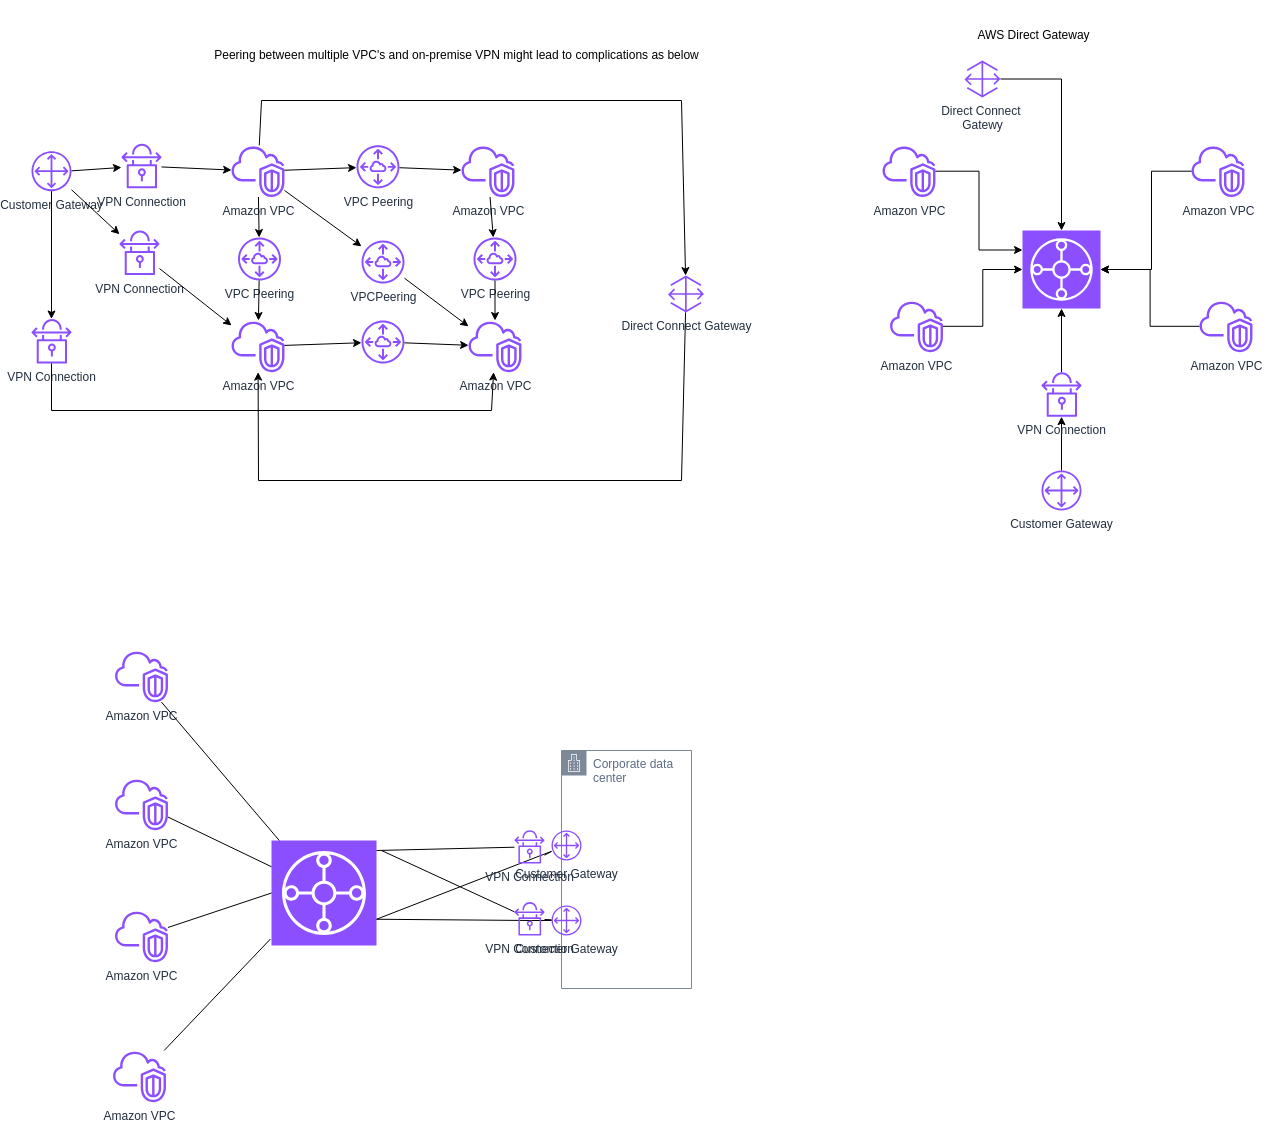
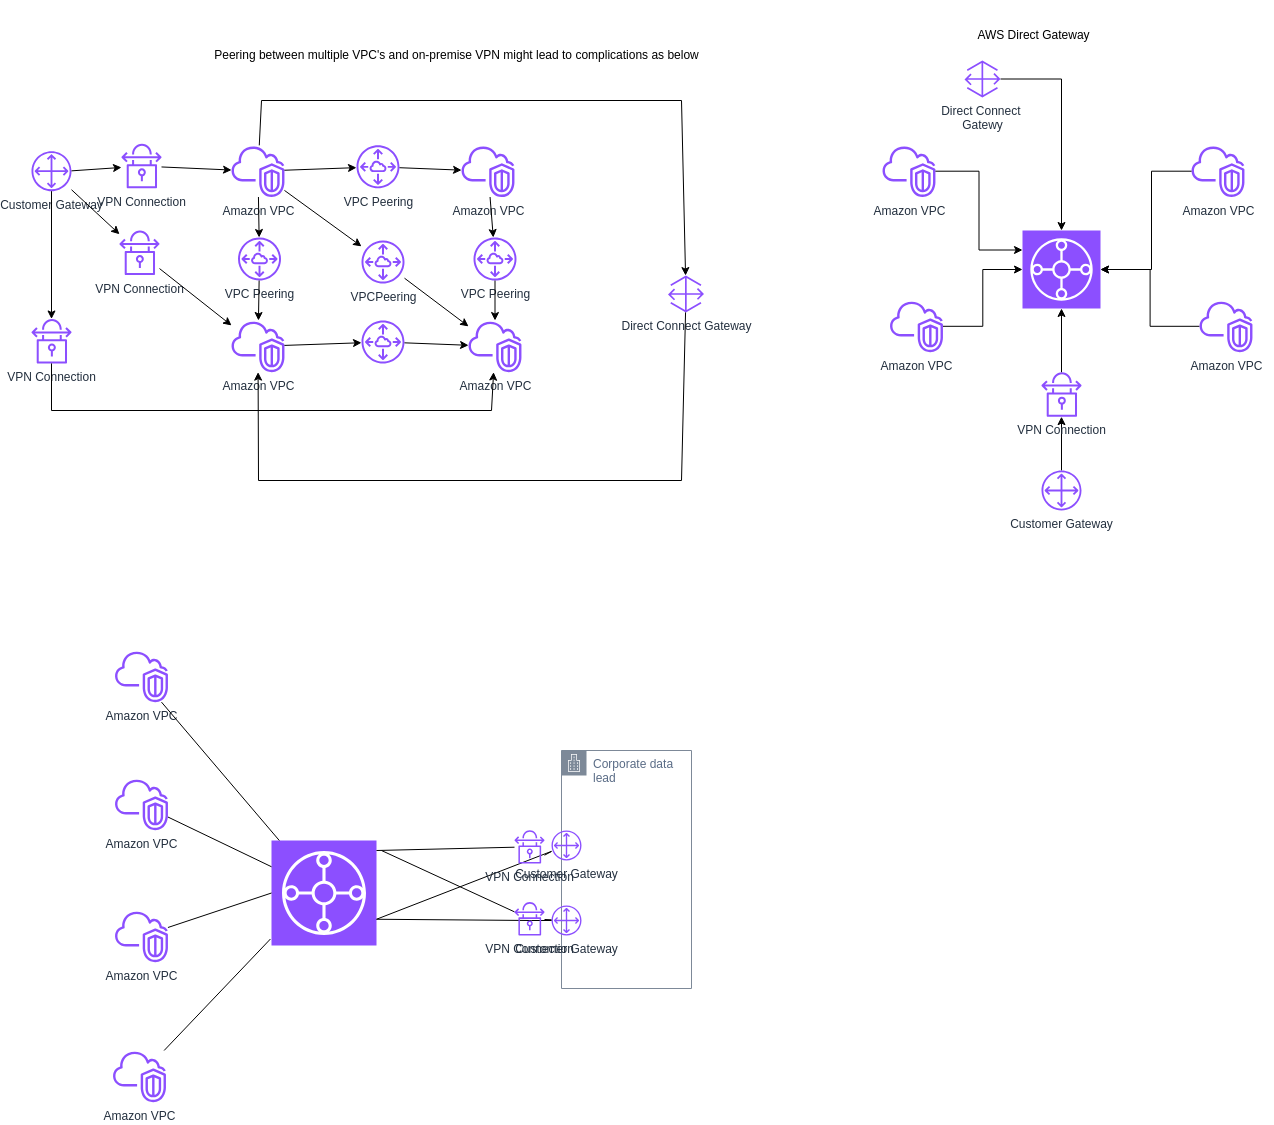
node "Corporate data center": label "Corporate data center" -> "Corporate data lead"
